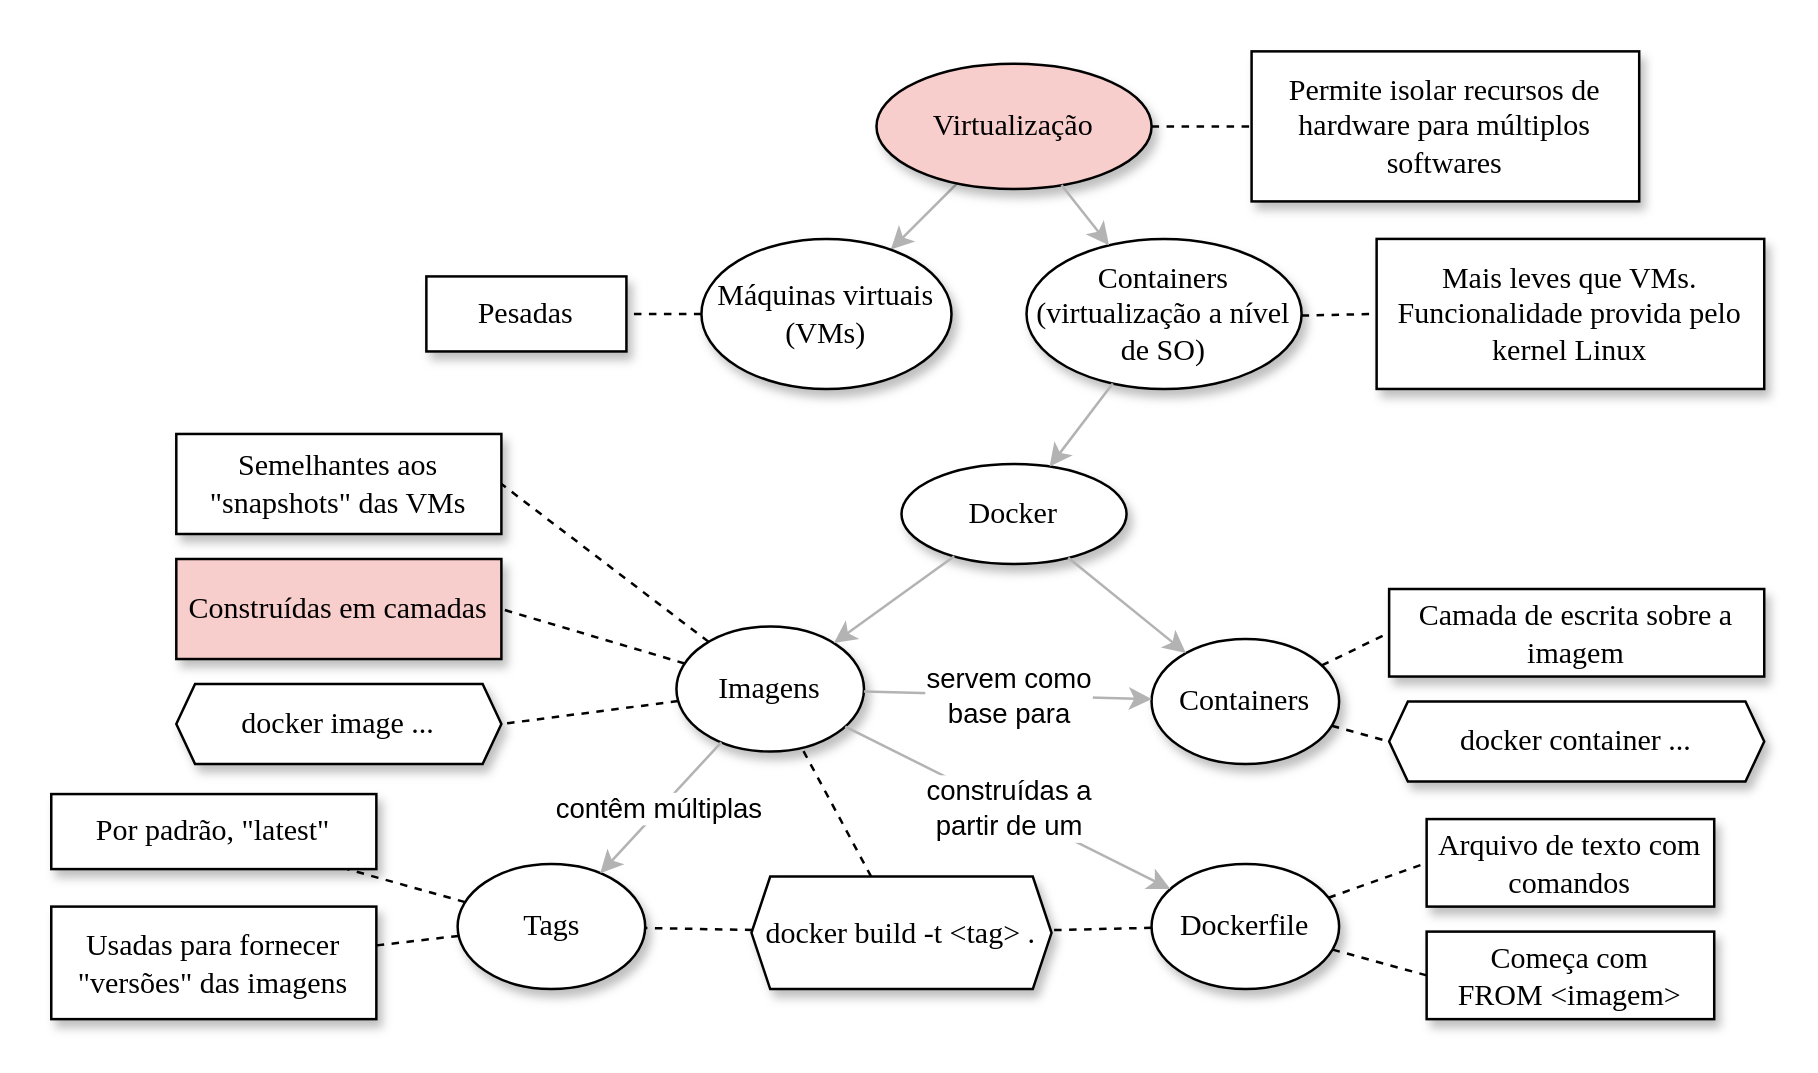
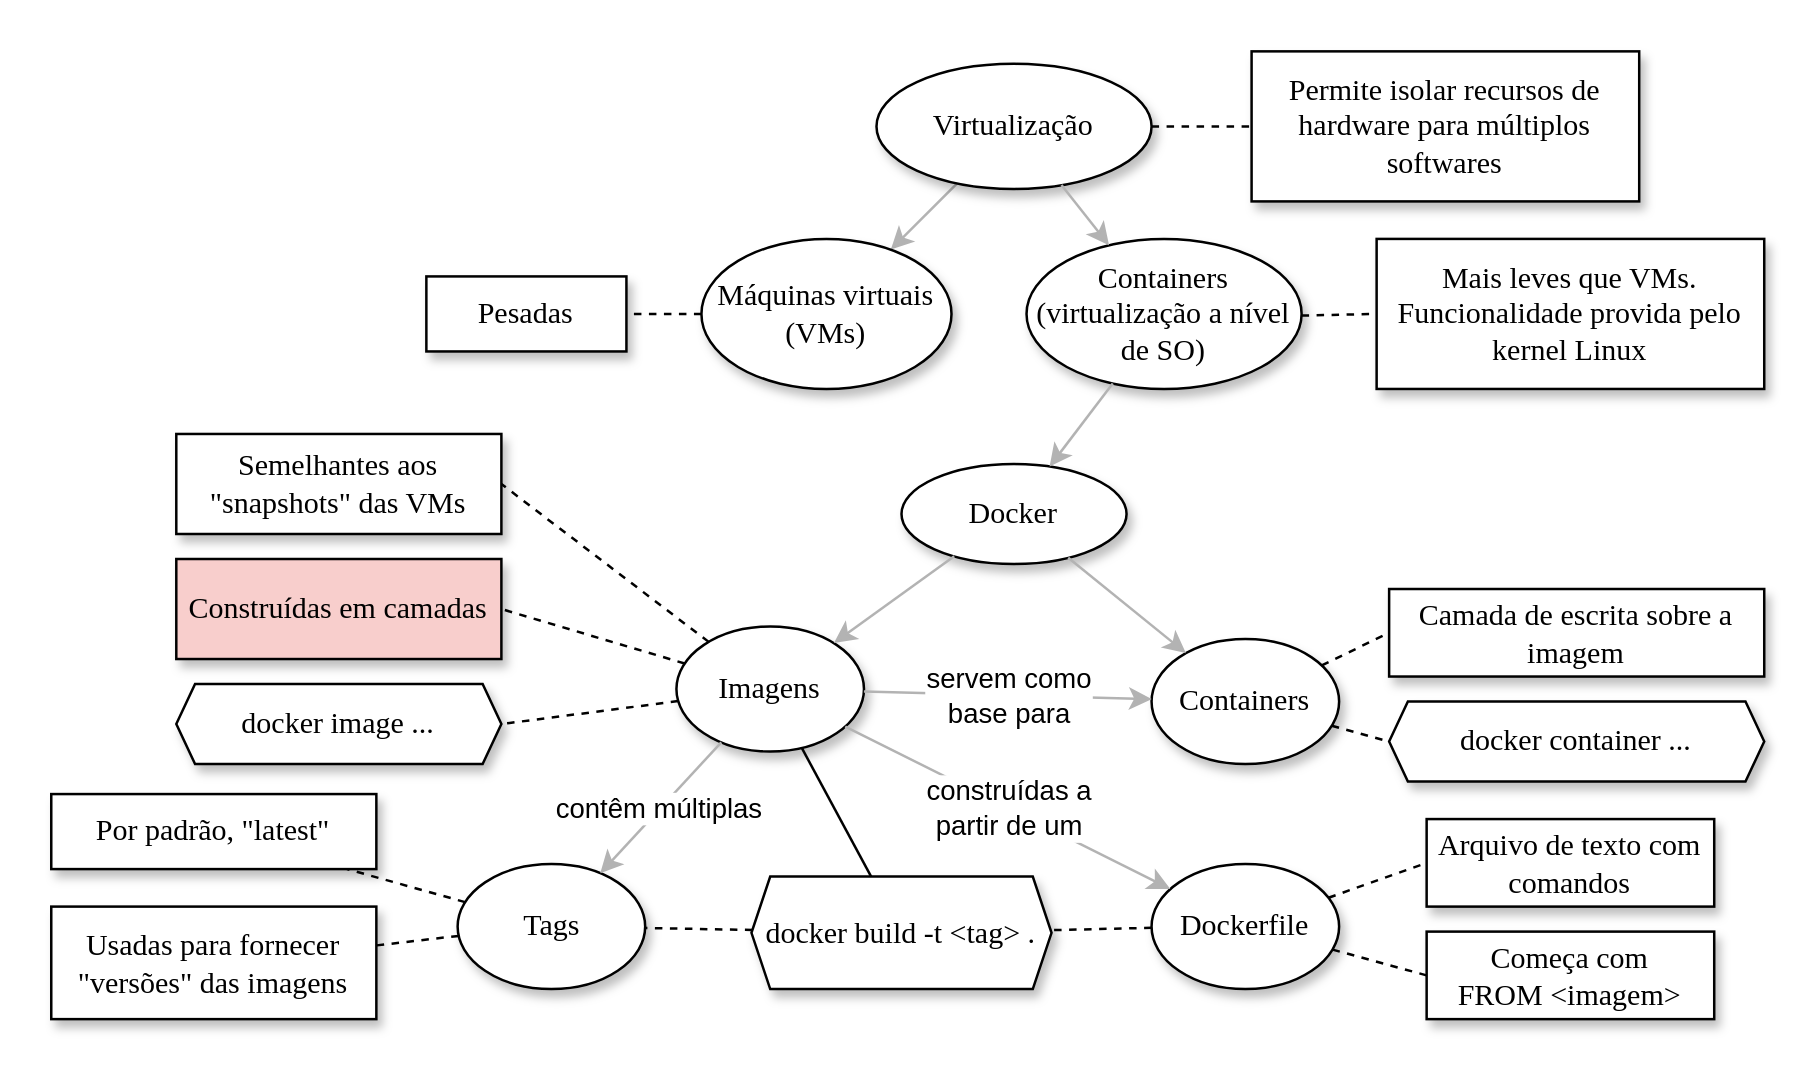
node "Virtualização": fillcolor #f8cecc -> #ffffff
edge "Imagens" -- "docker build -t <tag> .": style dashed -> solid
